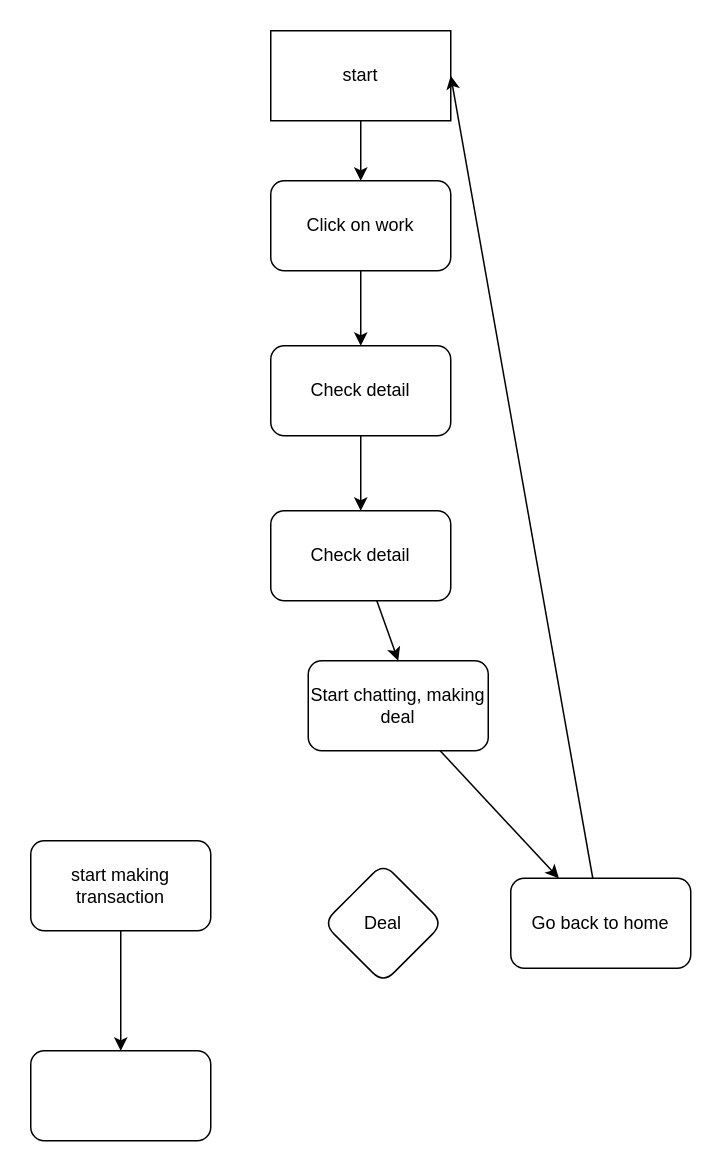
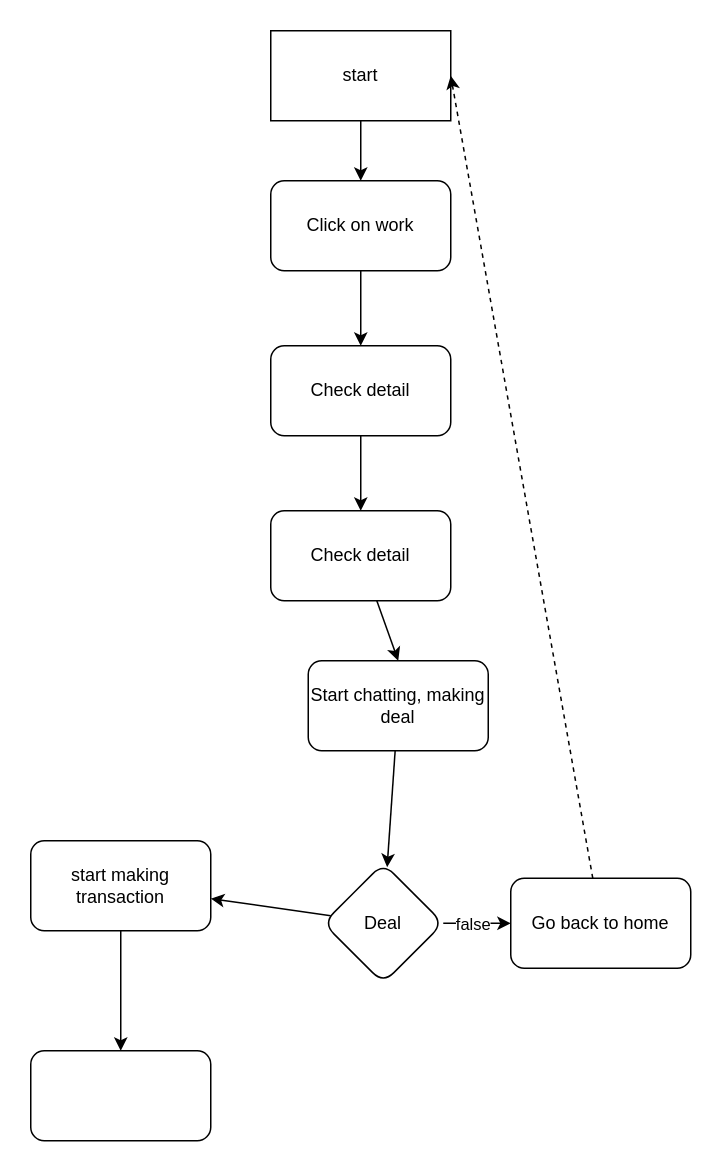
edge "Go back to home" -> "start": style solid -> dashed
edge "Start chatting, making deal" -> "Go back to home": now "Start chatting, making deal" -> "Deal"
edge "Deal" -> "start making transaction": added
edge "Deal" -> "Go back to home": added, label "false"
